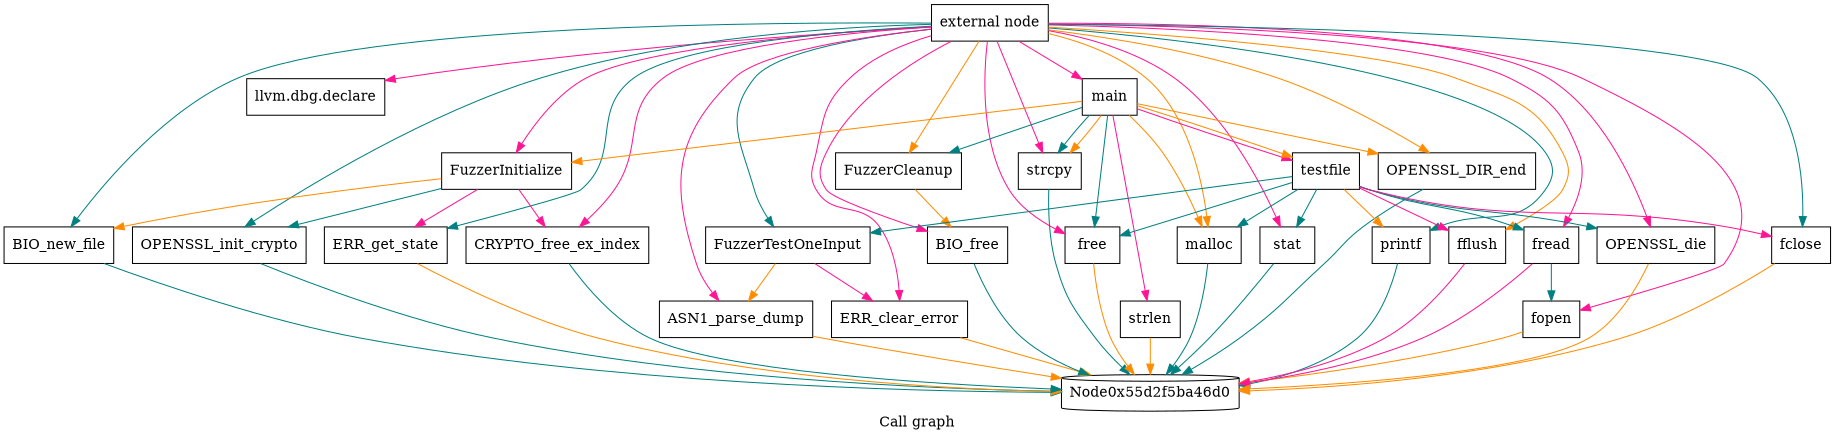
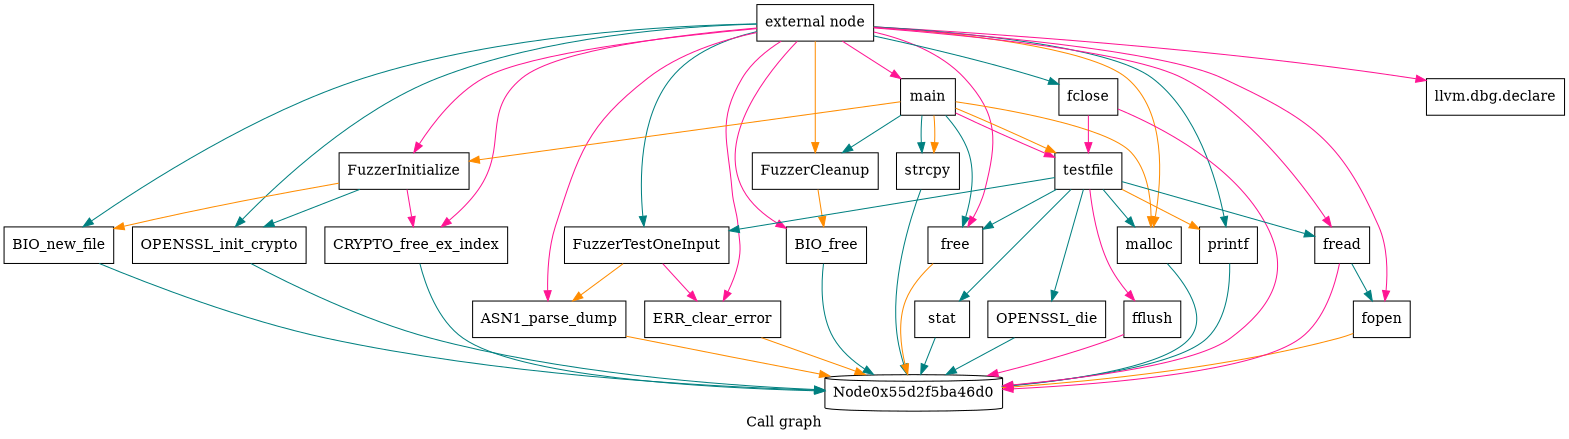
edge "external node" -> "fflush": removed
edge "external node" -> "OPENSSL_die": removed
edge "external node" -> "stat": removed
edge "external node" -> "strcpy": removed
node "OPENSSL_DIR_end": removed
edge "testfile" -> "fclose": reversed
node "ERR_get_state": removed
node "strlen": removed
edge "OPENSSL_die" -> "Node0x55d2f5ba46d0": color darkorange -> teal
edge "fclose" -> "Node0x55d2f5ba46d0": color darkorange -> deeppink
